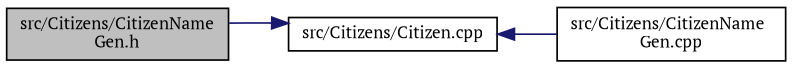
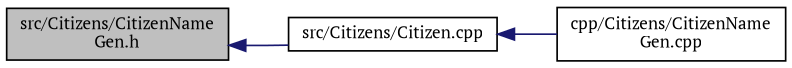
edge "src/Citizens/CitizenName Gen.h" -> "src/Citizens/Citizen.cpp": reversed
node "src/Citizens/CitizenName Gen.cpp": label "src/Citizens/CitizenName Gen.cpp" -> "cpp/Citizens/CitizenName Gen.cpp"
